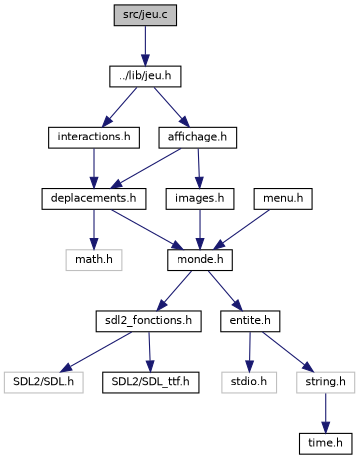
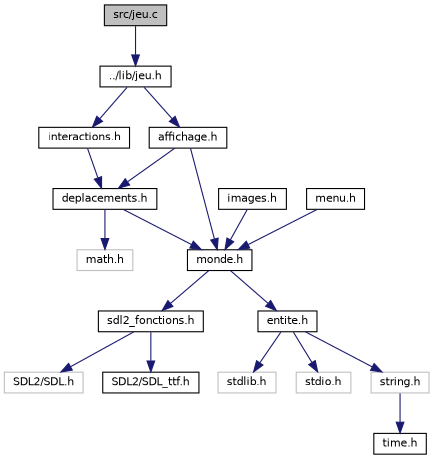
edge "affichage.h" -> "images.h": now "affichage.h" -> "monde.h"
node "stdlib.h": added
